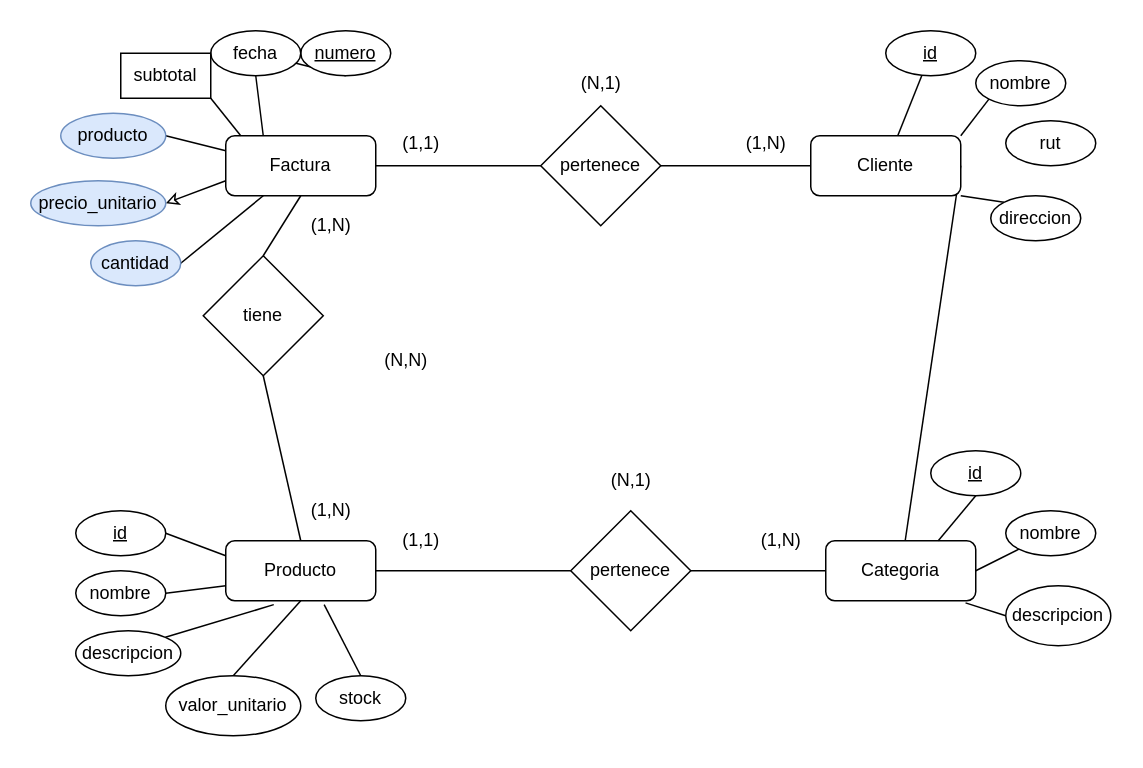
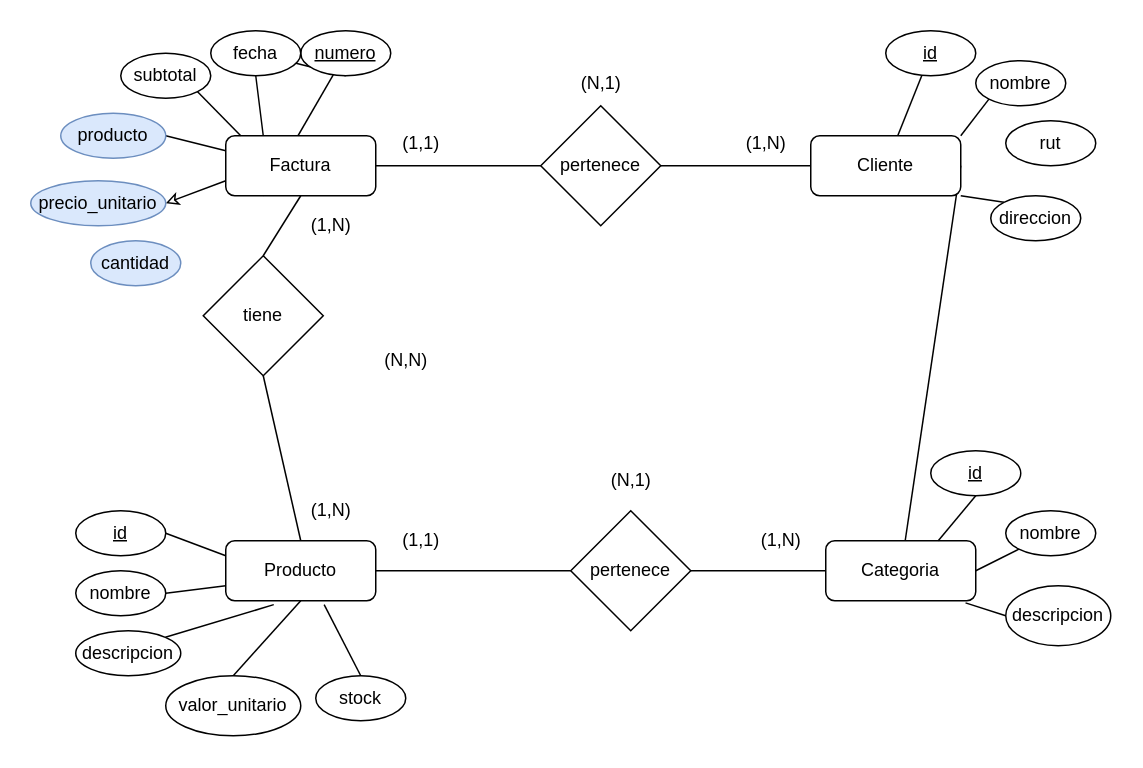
node "subtotal": shape rectangle -> ellipse
edge "Factura" -- "cantidad": now "Factura" -- "numero"
